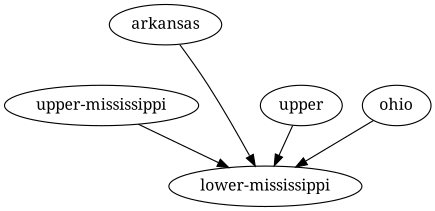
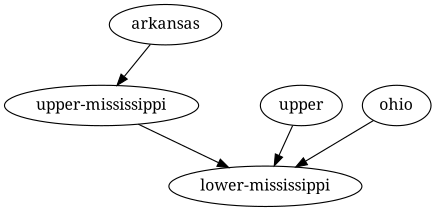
edge "arkansas" -> "lower-mississippi": now "arkansas" -> "upper-mississippi"
